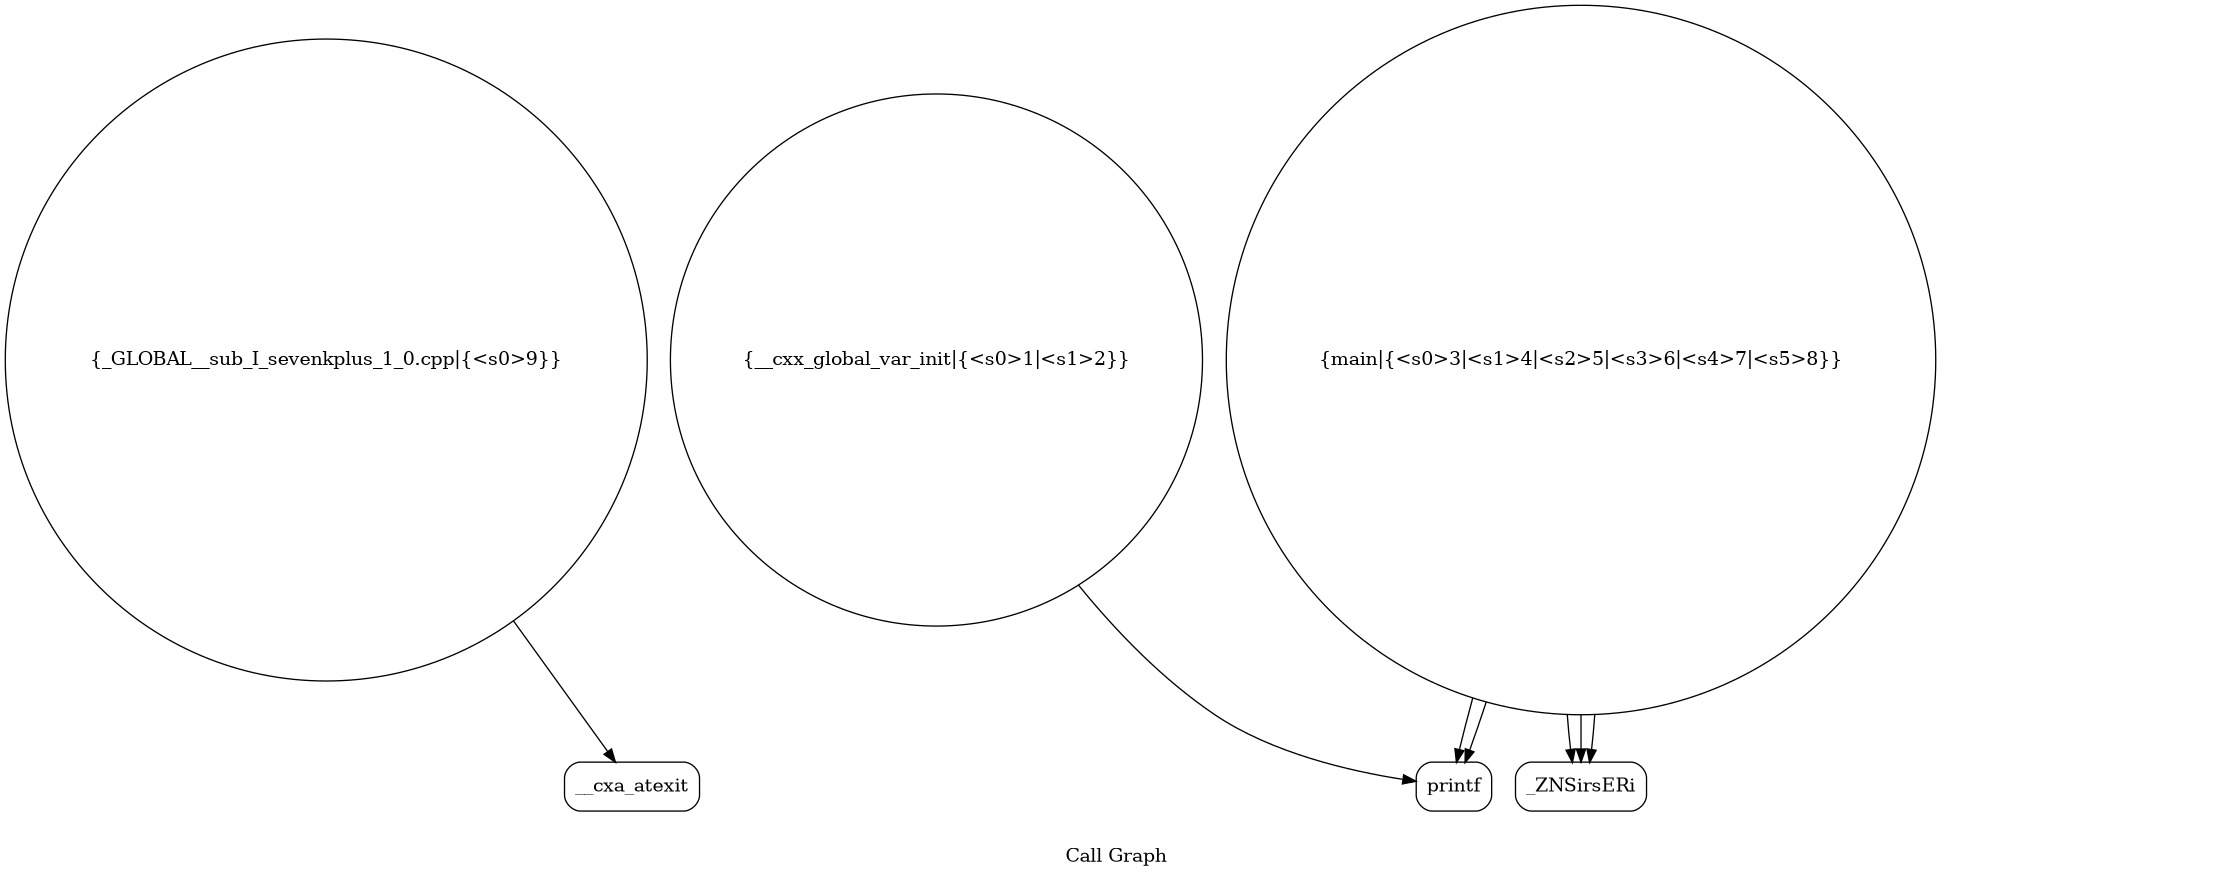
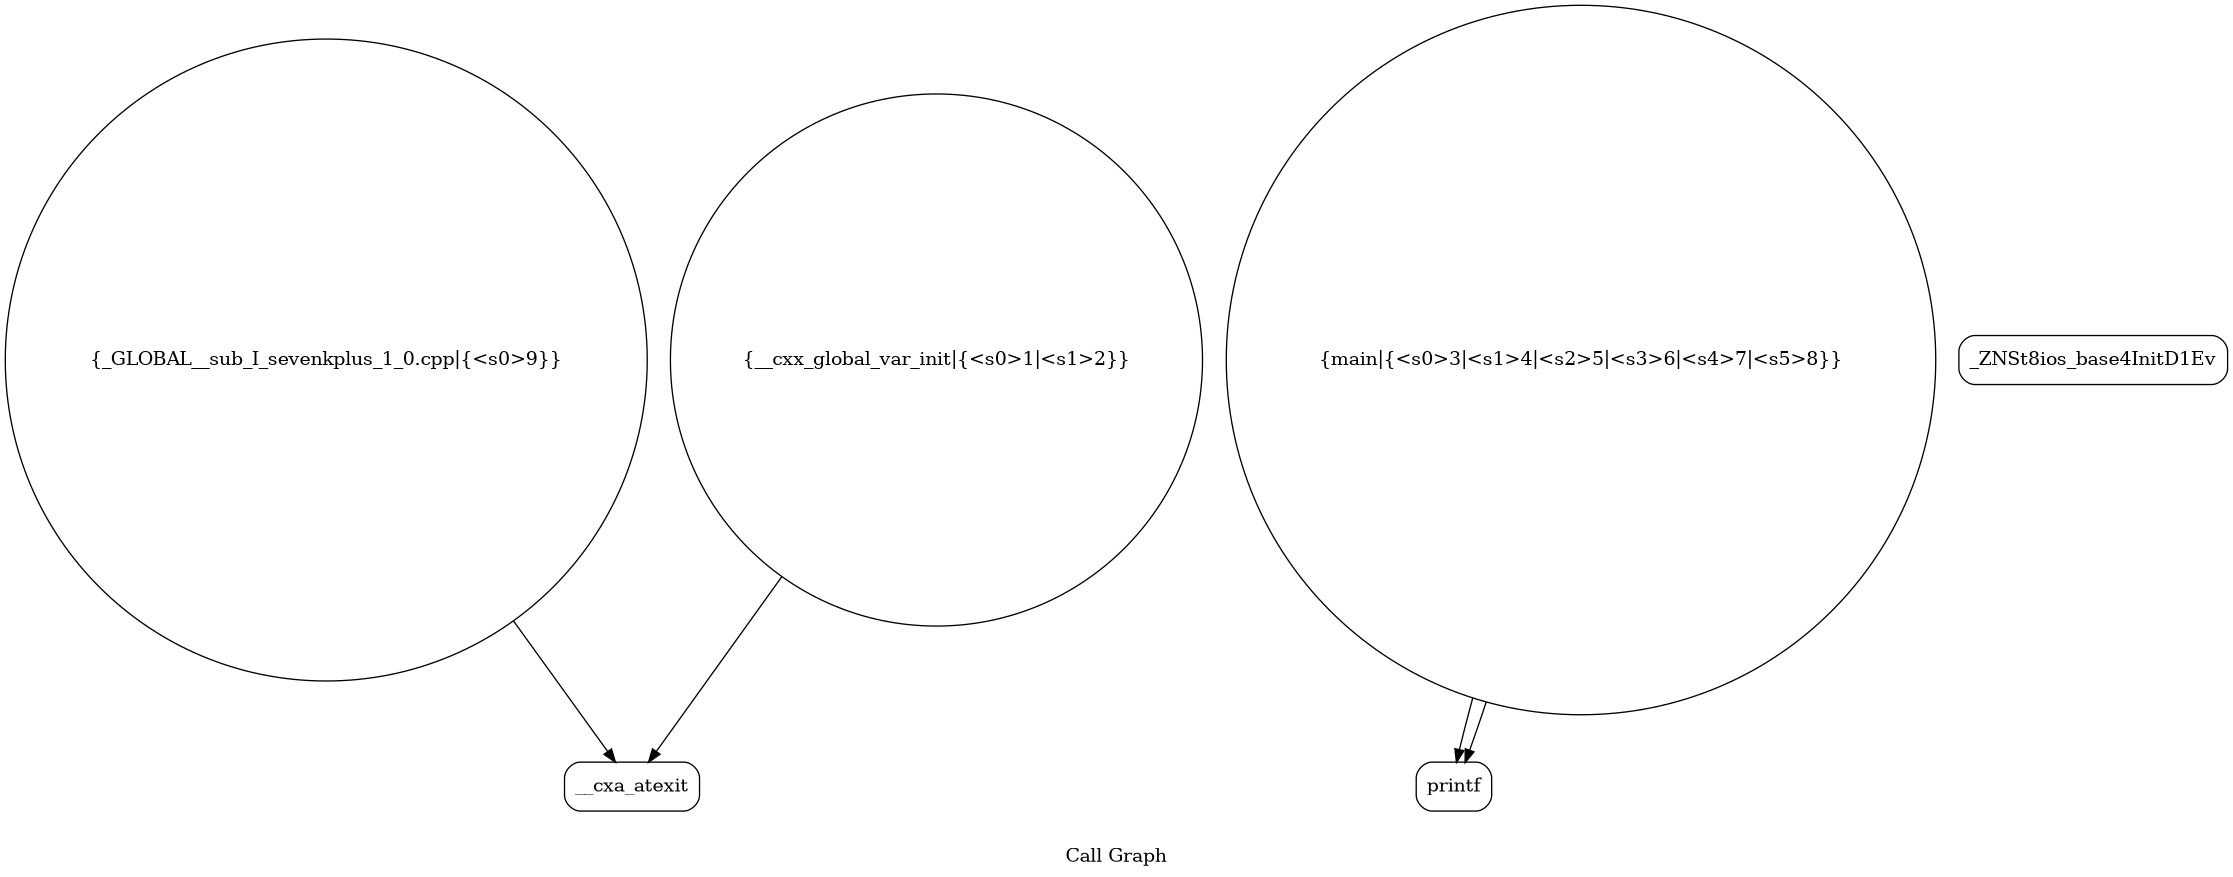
node "_ZNSt8ios_base4InitD1Ev": added
edge "{__cxx_global_var_init|{<s0>1|<s1>2}}" -> "printf": now "{__cxx_global_var_init|{<s0>1|<s1>2}}" -> "__cxa_atexit"
node "_ZNSirsERi": removed
